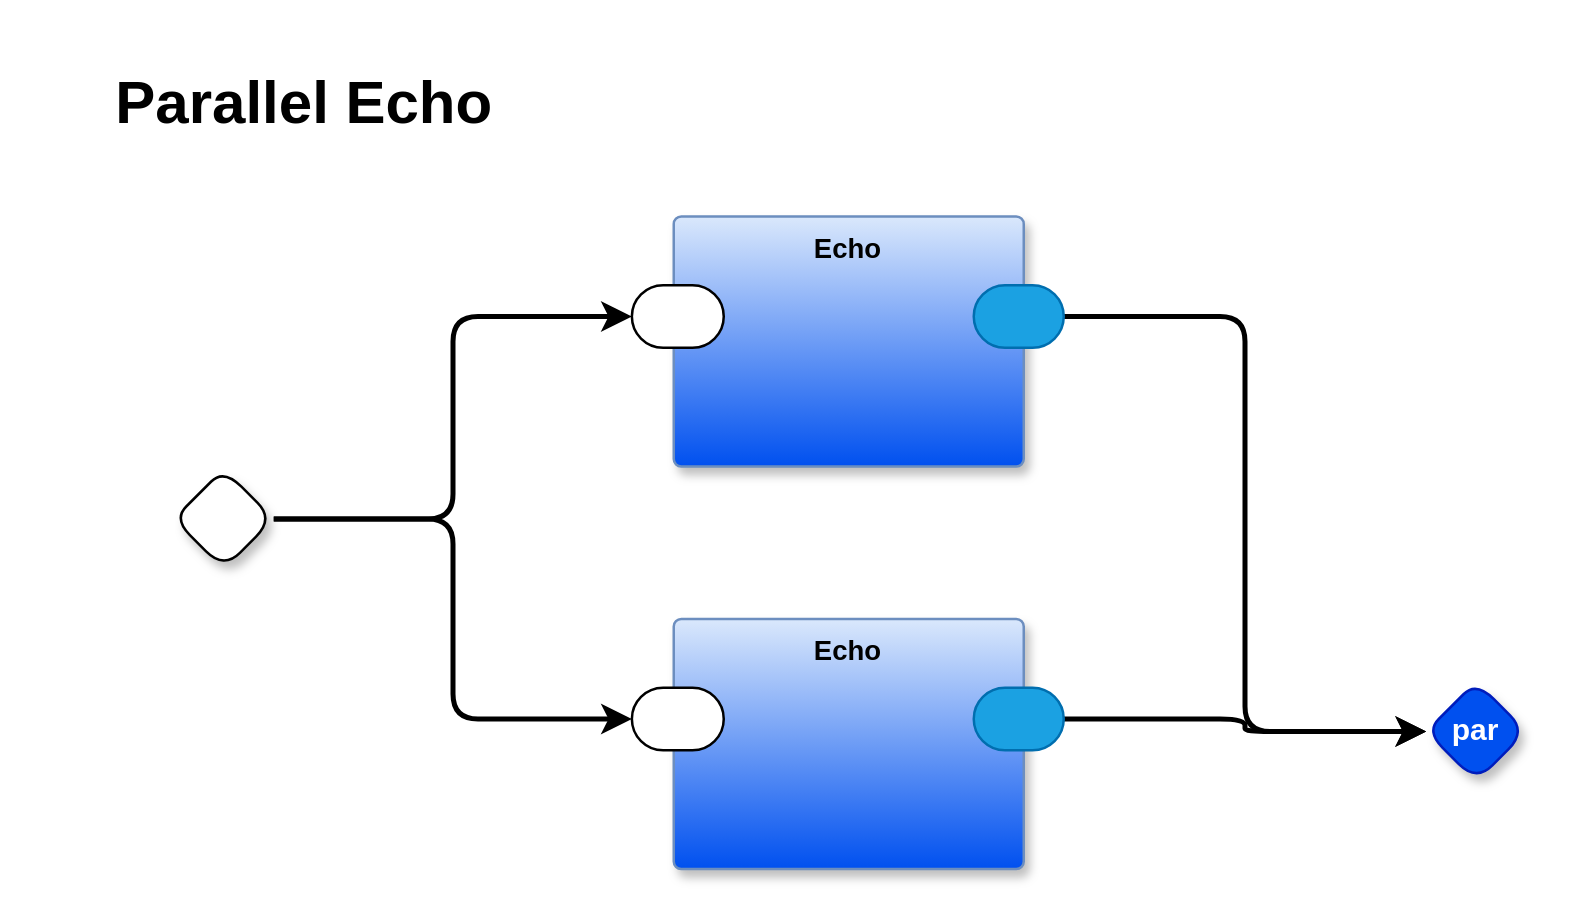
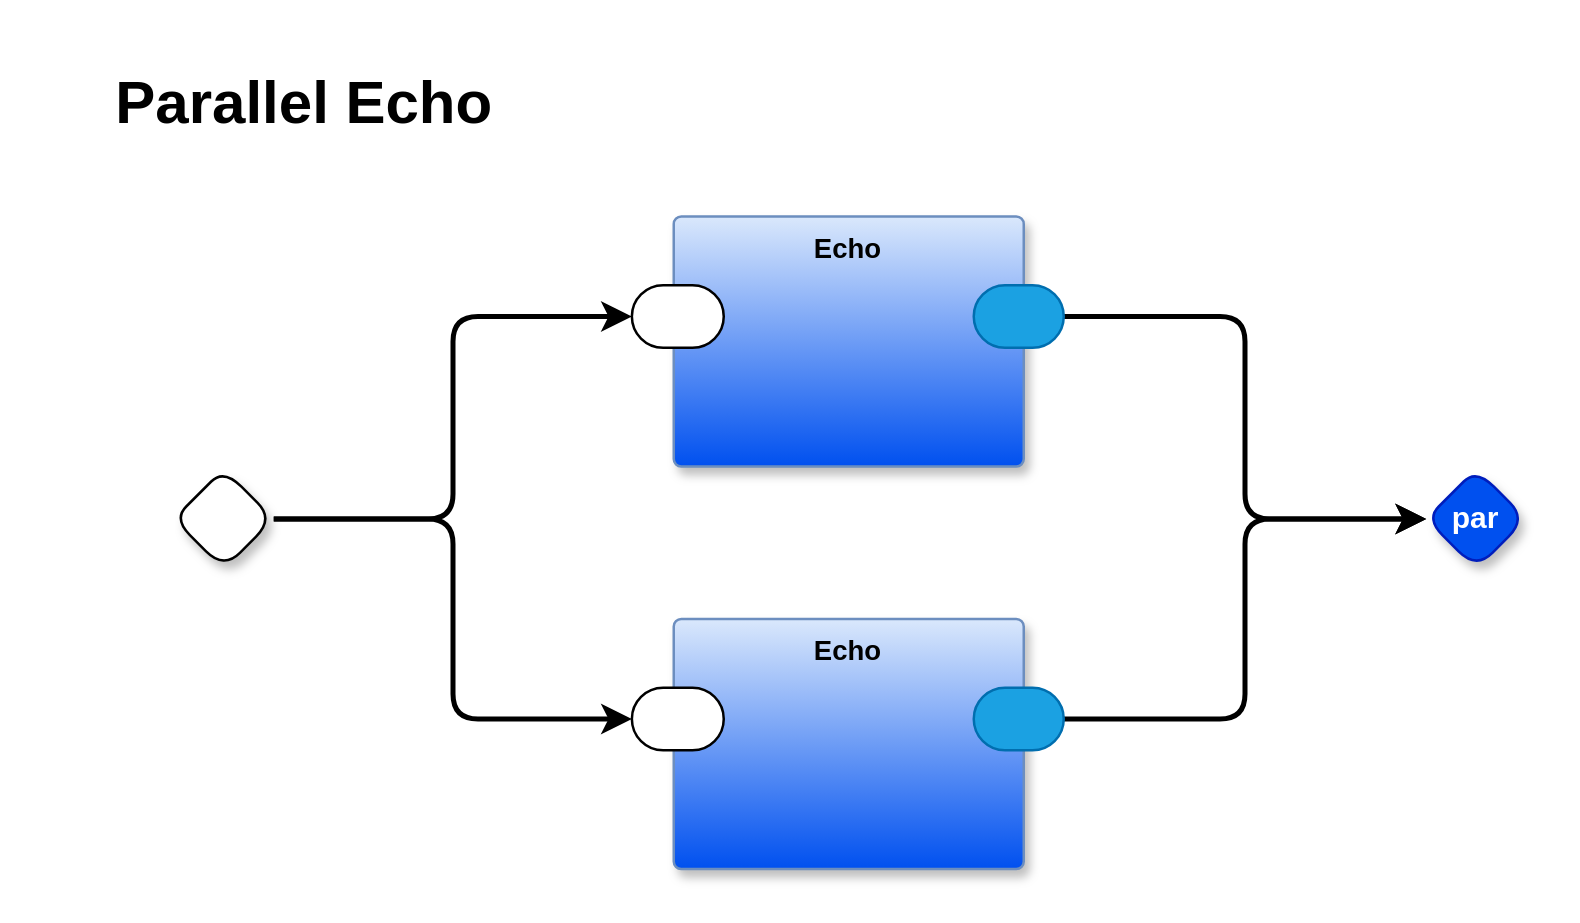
node "par": moved (1476, 731) -> (1476, 519)
